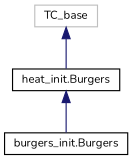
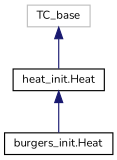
node "heat_init.Burgers": label "heat_init.Burgers" -> "heat_init.Heat"
node "burgers_init.Burgers": label "burgers_init.Burgers" -> "burgers_init.Heat"
